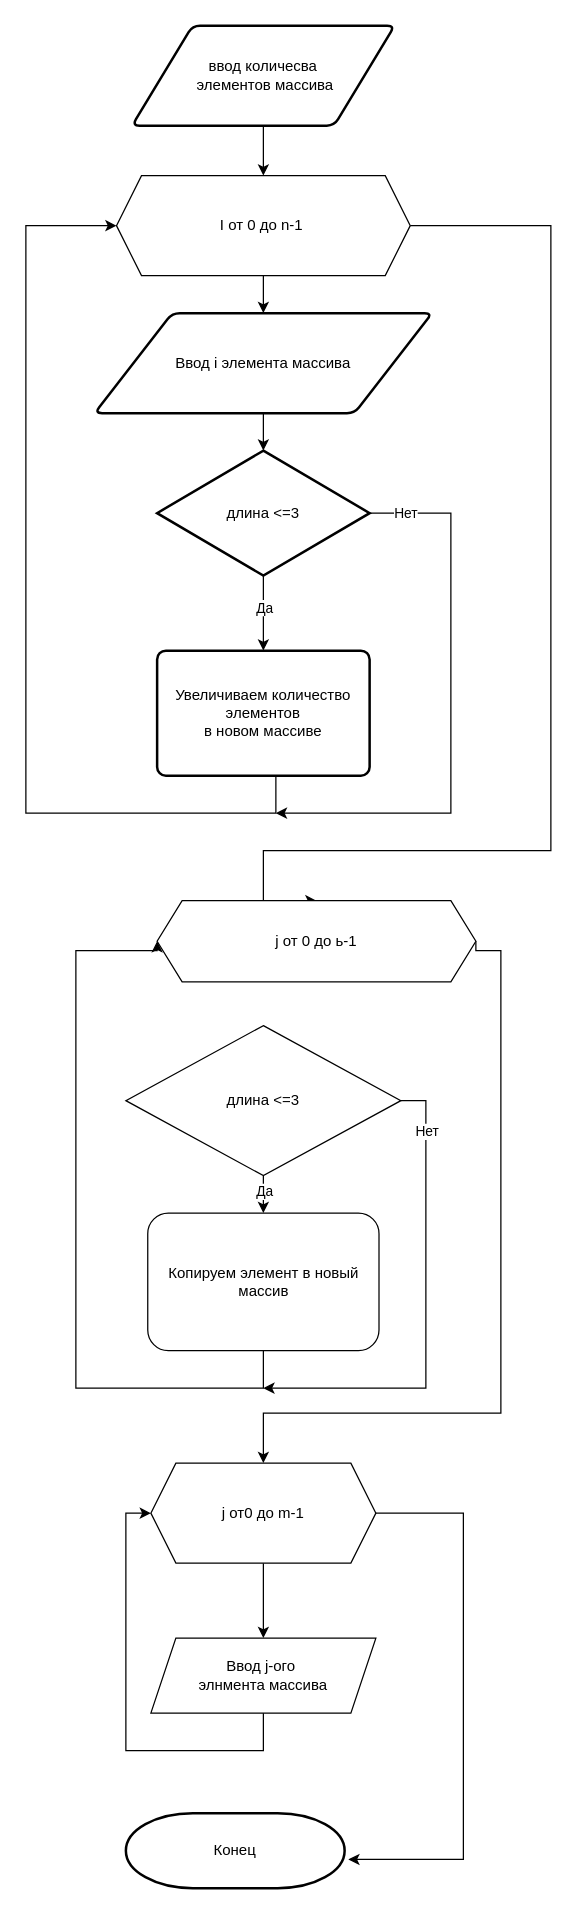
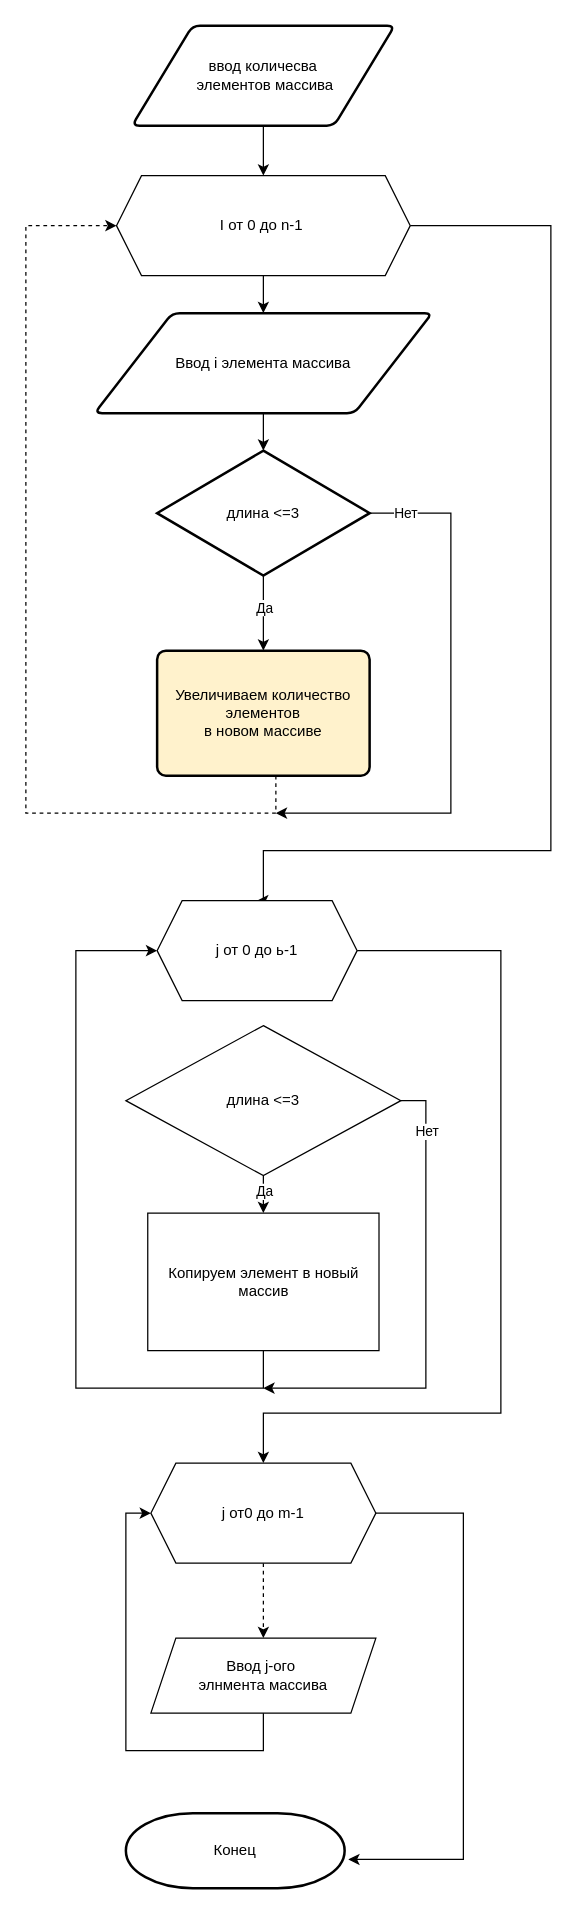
edge "Увеличиваем количество элементов в новом массиве" -> "I от 0 до n-1": style solid -> dashed
node "Увеличиваем количество элементов в новом массиве": fillcolor #ffffff -> #fff2cc
node "j от 0 до ь-1": size 319x81 -> 200x100
node "Копируем элемент в новый массив": shape rounded rectangle -> rectangle
edge "j от0 до m-1" -> "Ввод j-ого элнмента массива": style solid -> dashed
